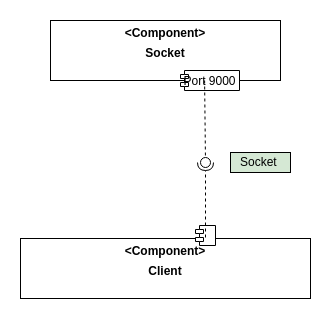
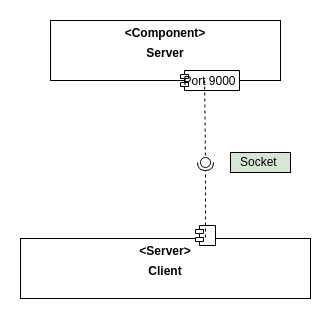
node "<Component> Socket": label "<Component> Socket" -> "<Component> Server"
node "<Component> Client": label "<Component> Client" -> "<Server> Client"
